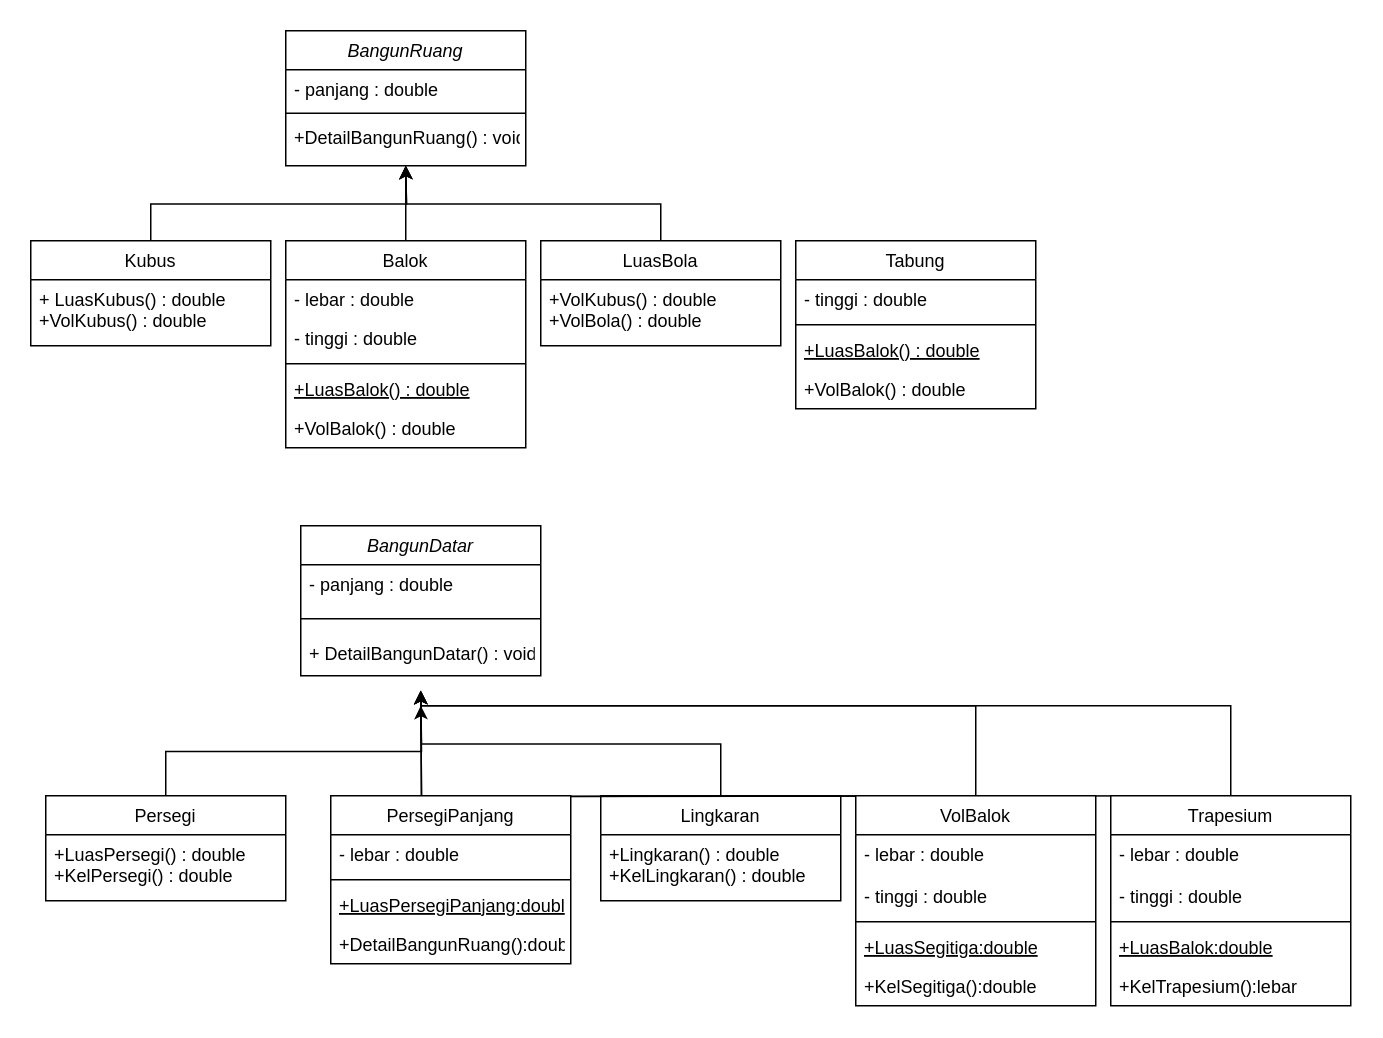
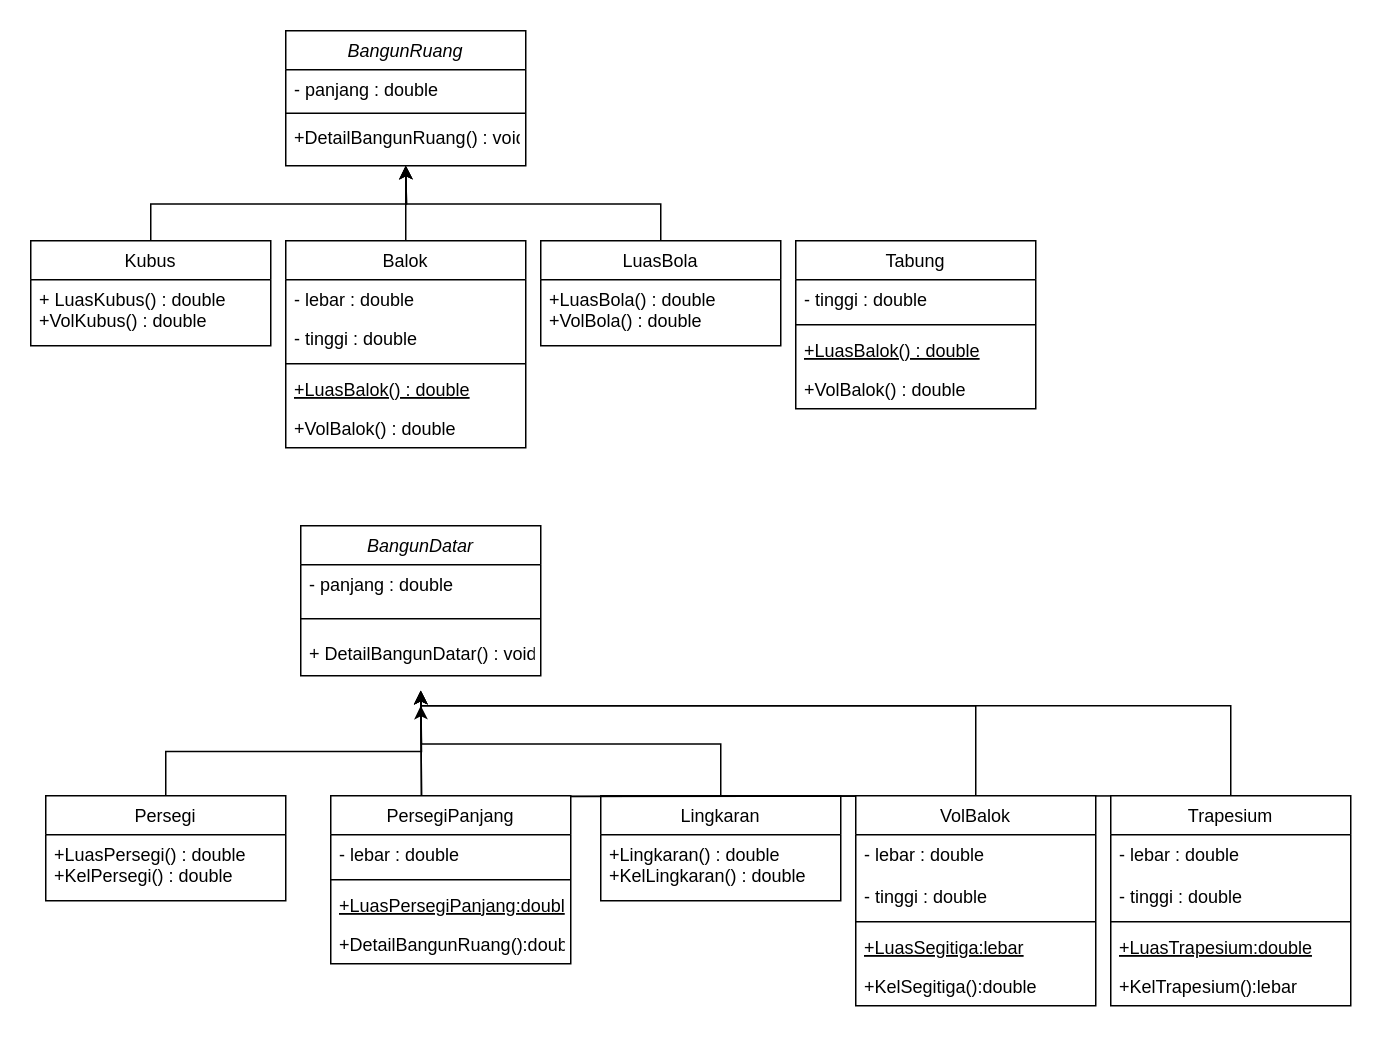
node "+VolKubus() : double +VolBola() : double": label "+VolKubus() : double +VolBola() : double" -> "+LuasBola() : double +VolBola() : double"
node "+LuasSegitiga:double": label "+LuasSegitiga:double" -> "+LuasSegitiga:lebar"
node "+LuasBalok:double": label "+LuasBalok:double" -> "+LuasTrapesium:double"
